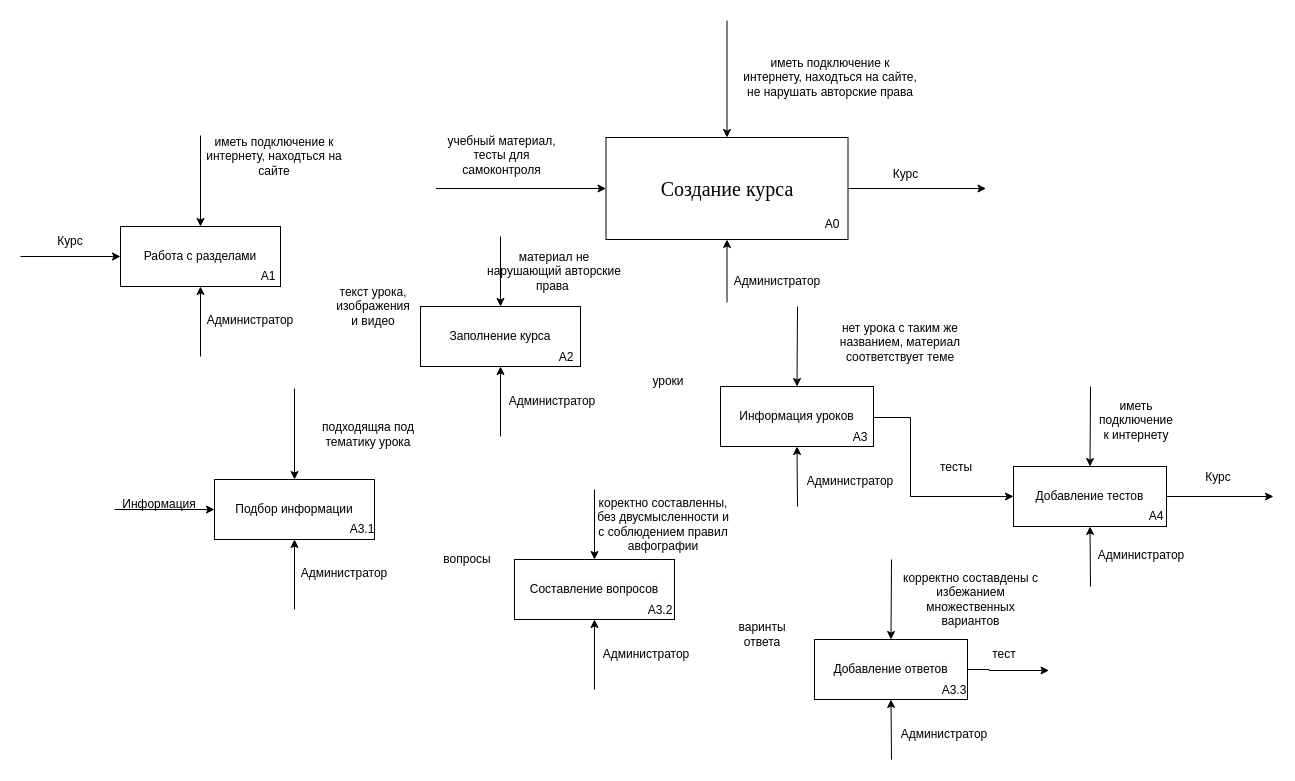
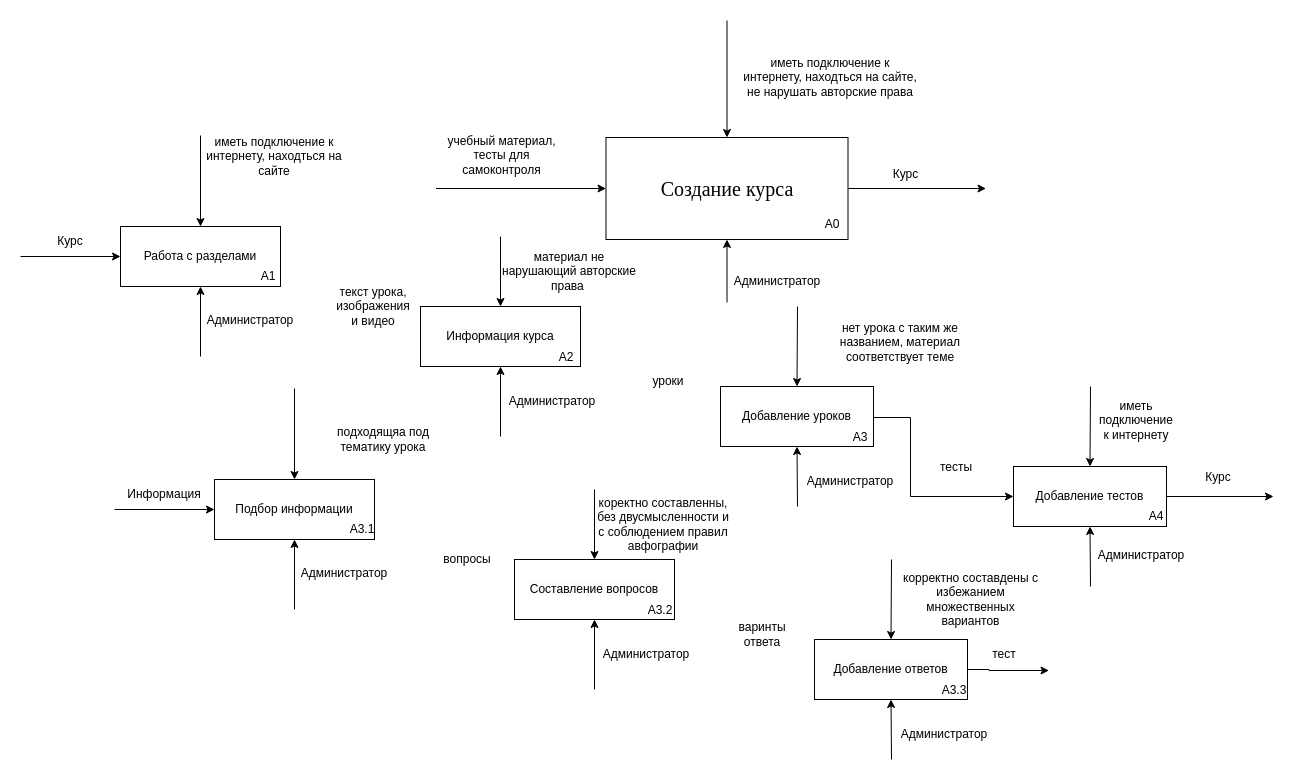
node "материал не нарушающий авторские права": moved (555, 272) -> (570, 272)
node "Заполнение курса": label "Заполнение курса" -> "Информация курса"
node "Информация уроков": label "Информация уроков" -> "Добавление уроков"
node "подходящяа под тематику урока": moved (369, 435) -> (384, 440)
node "Информация": moved (160, 505) -> (165, 495)
